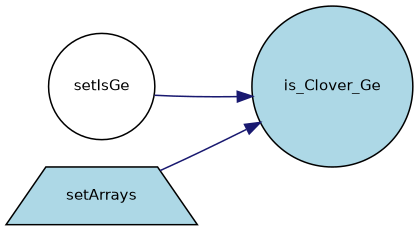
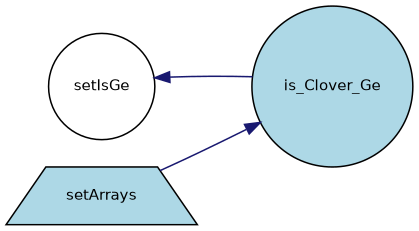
edge "setIsGe" -> "is_Clover_Ge": reversed
